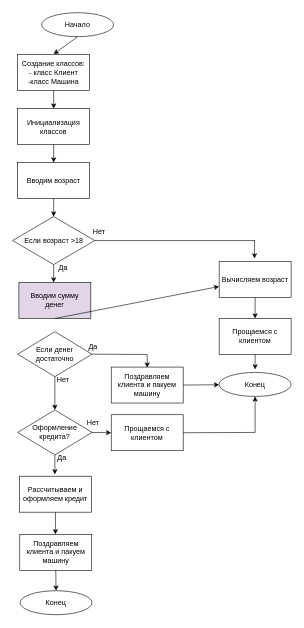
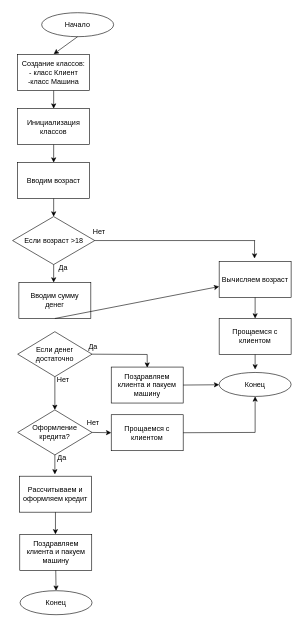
node "Вводим сумму денег": fillcolor #e1d5e7 -> #ffffff
